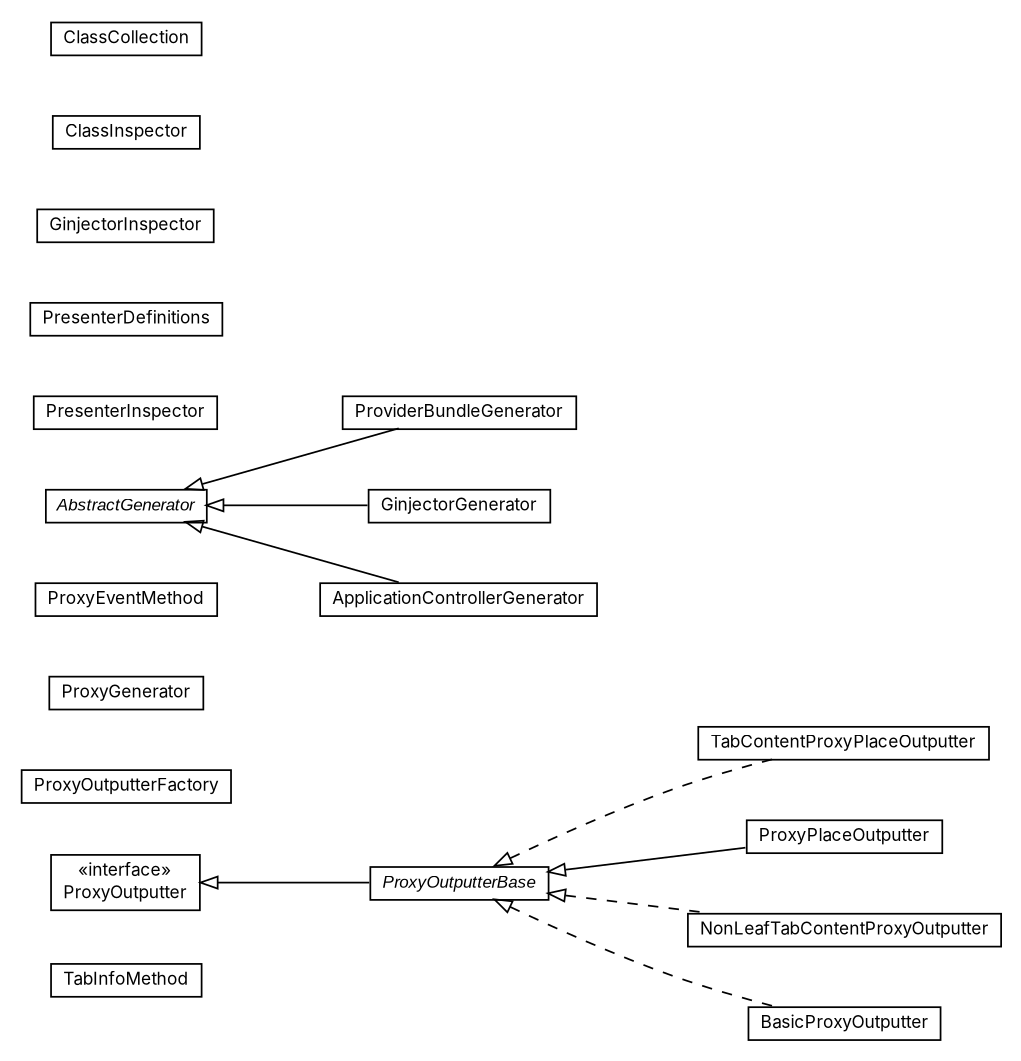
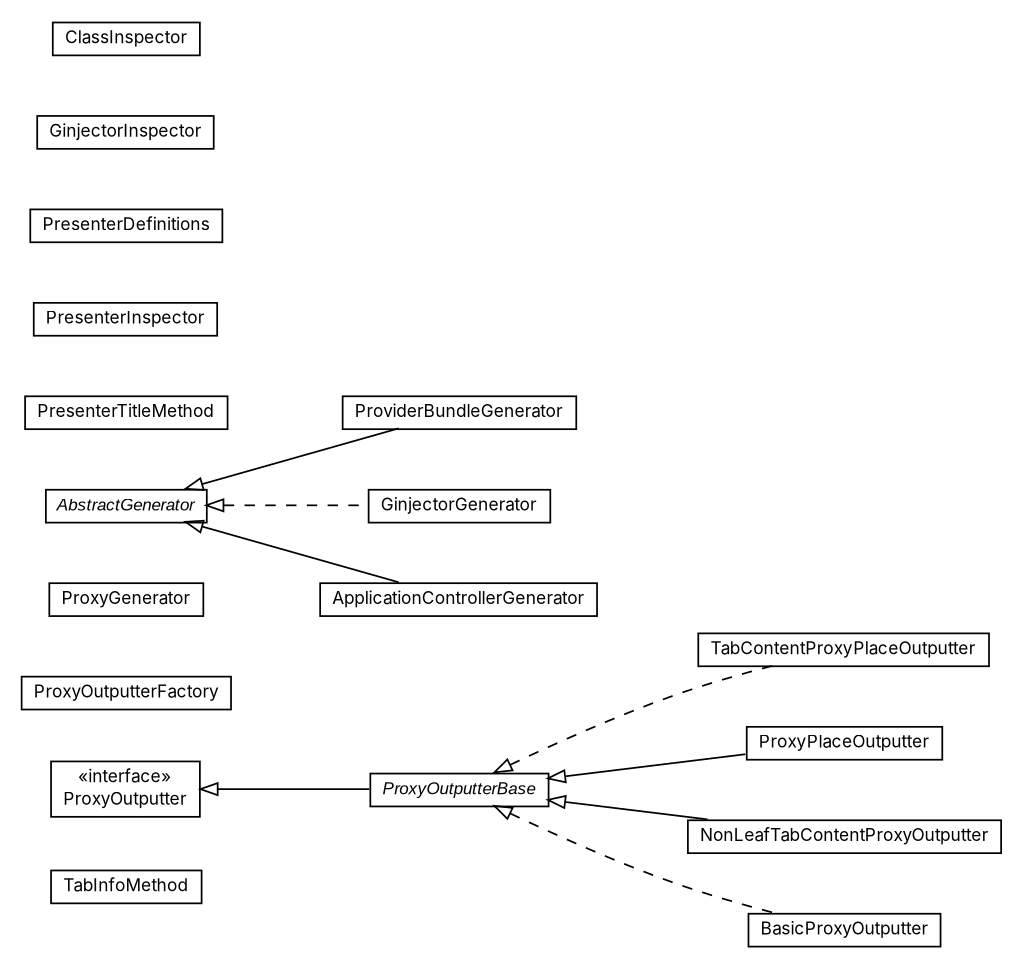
node "ClassCollection": removed
node "PresenterTitleMethod": added
edge "GinjectorGenerator" -> "AbstractGenerator": style solid -> dashed
node "ProxyEventMethod": removed
edge "NonLeafTabContentProxyOutputter" -> "ProxyOutputterBase": style dashed -> solid
